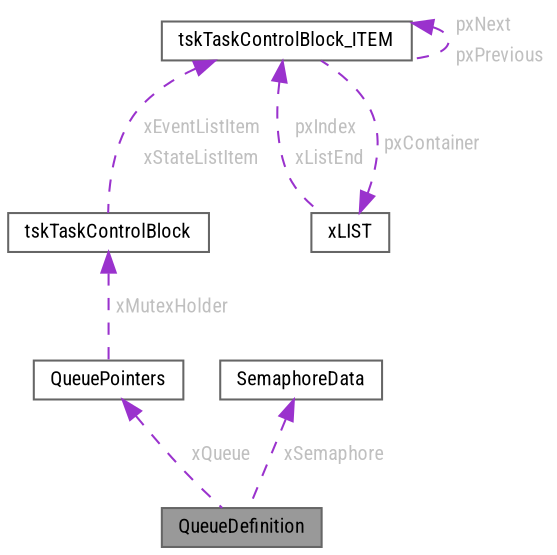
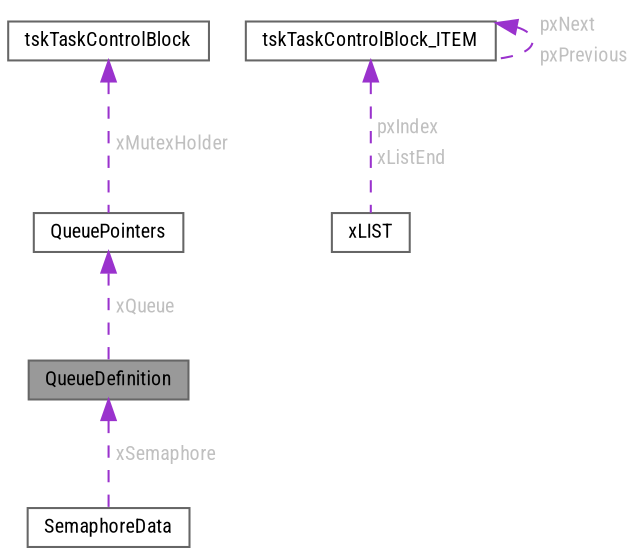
edge "tskTaskControlBlock_ITEM" -> "xLIST": removed, label "pxContainer"
edge "tskTaskControlBlock" -> "tskTaskControlBlock_ITEM": removed, label "xEventListItem xStateListItem"
edge "QueueDefinition" -> "SemaphoreData": reversed
